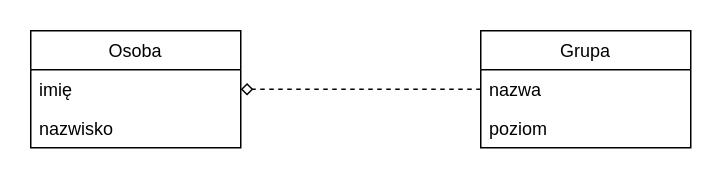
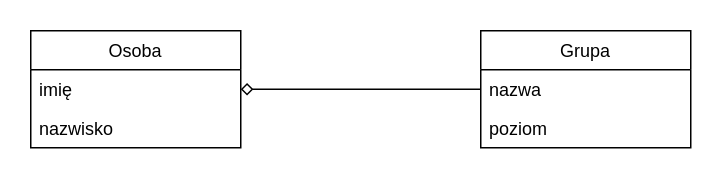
edge "nazwa" -> "imię": style dashed -> solid
